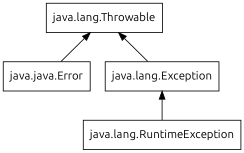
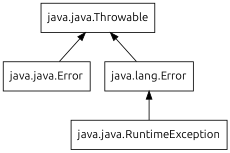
node "java.lang.Throwable": label "java.lang.Throwable" -> "java.java.Throwable"
node "java.lang.Exception": label "java.lang.Exception" -> "java.lang.Error"
node "java.lang.RuntimeException": label "java.lang.RuntimeException" -> "java.java.RuntimeException"
